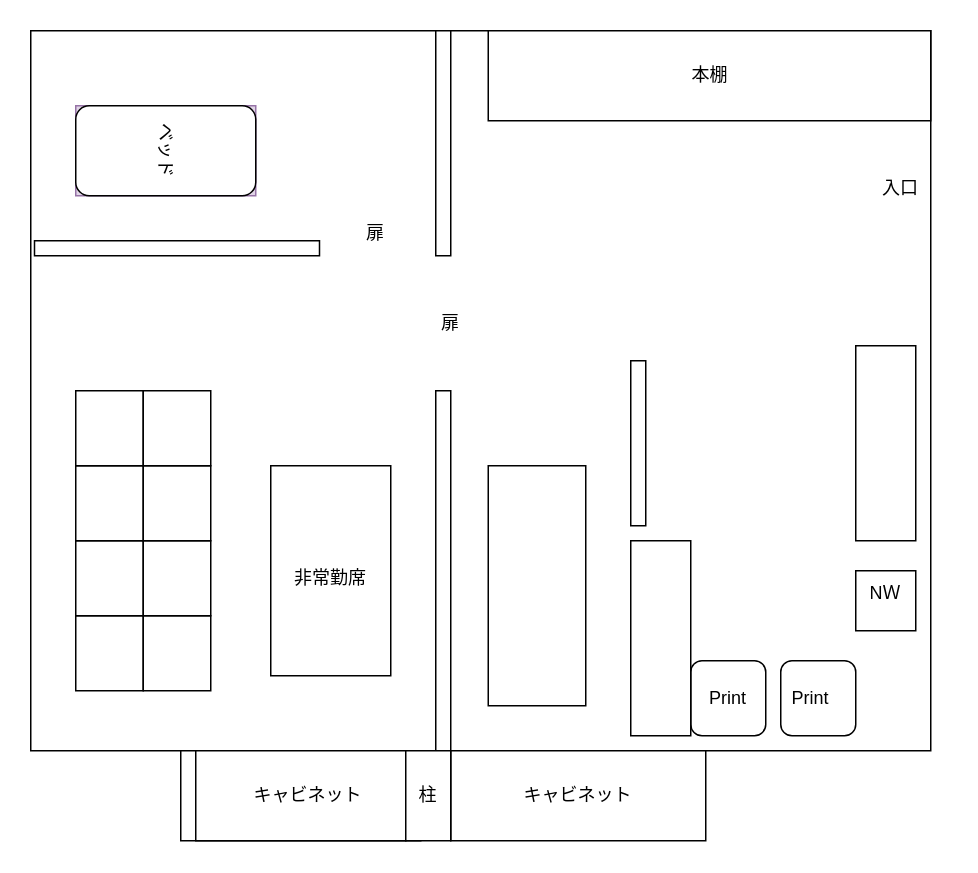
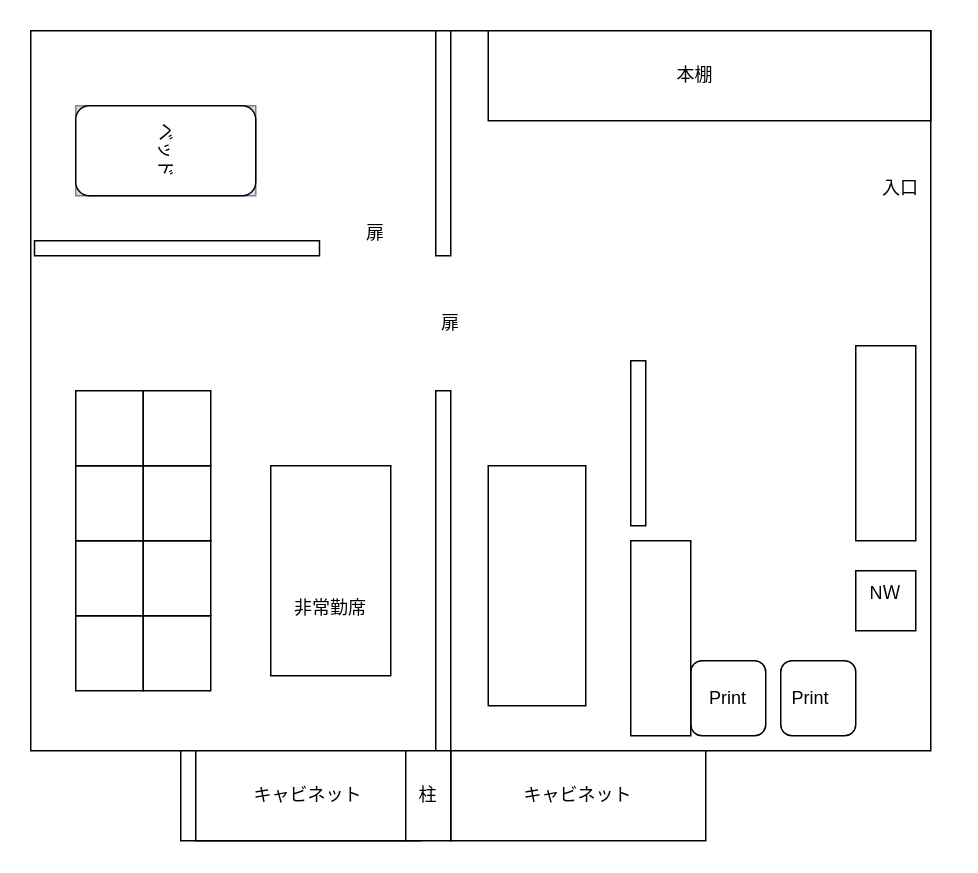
node "本棚": moved (710, 76) -> (695, 76)
node "非常勤席": moved (331, 578) -> (331, 608)
